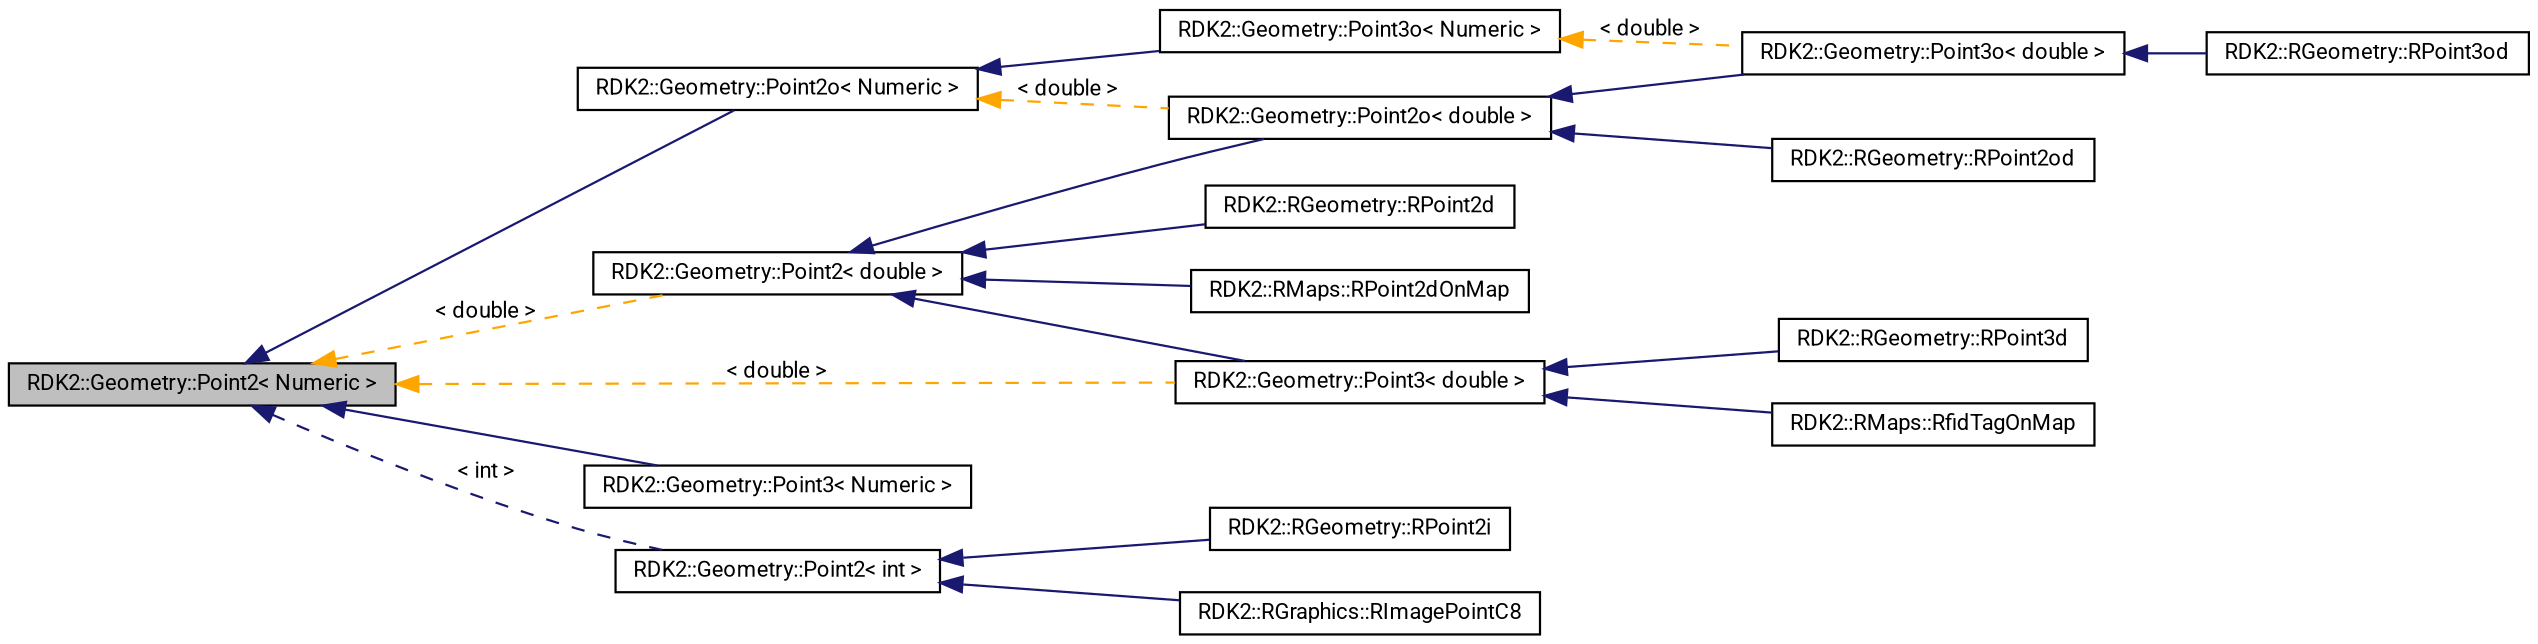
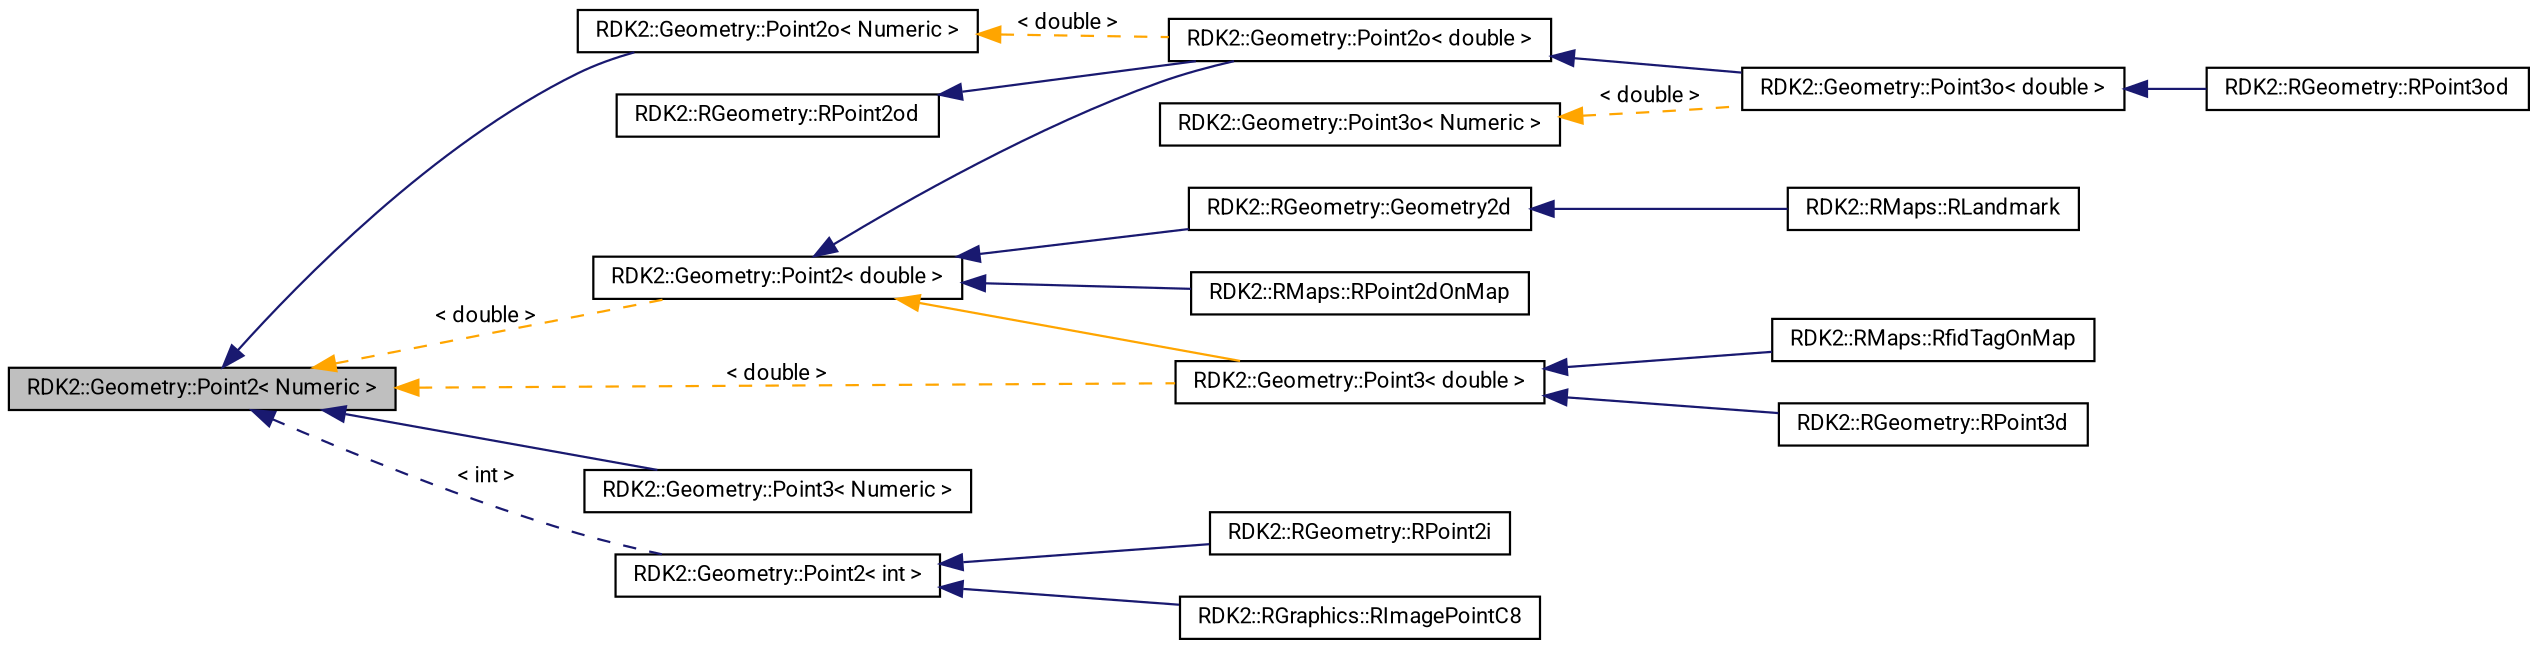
edge "RDK2::Geometry::Point3o< Numeric >" -> "RDK2::Geometry::Point2o< Numeric >": removed
edge "RDK2::RGeometry::RPoint2od" -> "RDK2::Geometry::Point2o< double >": reversed
node "RDK2::RGeometry::RPoint2d": label "RDK2::RGeometry::RPoint2d" -> "RDK2::RGeometry::Geometry2d"
node "RDK2::RMaps::RLandmark": added
edge "RDK2::Geometry::Point3< double >" -> "RDK2::Geometry::Point2< double >": color midnightblue -> orange
